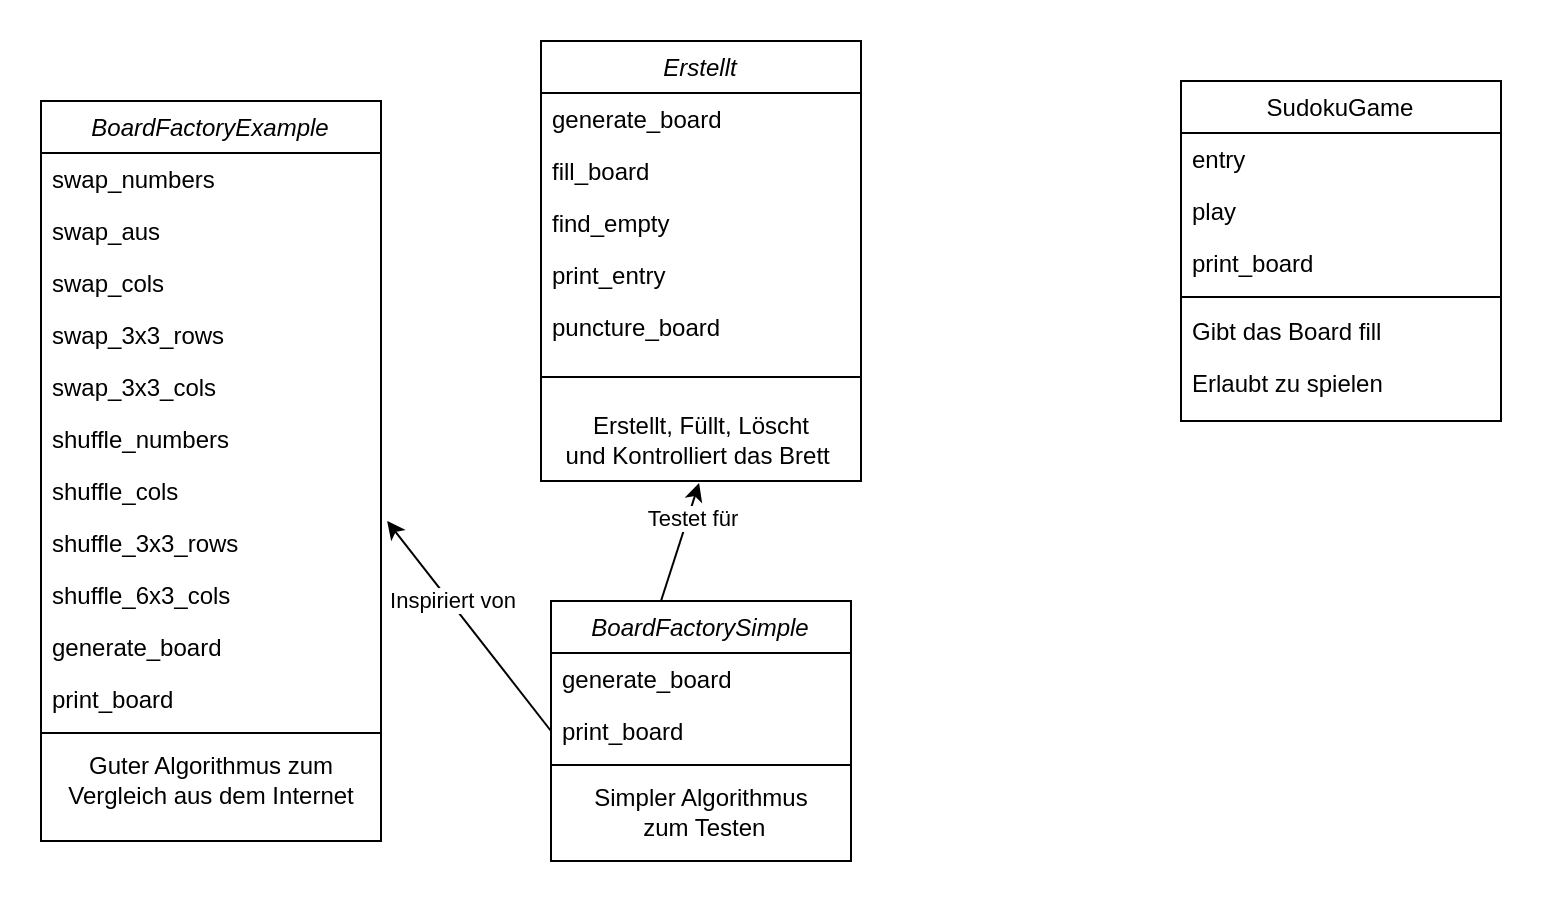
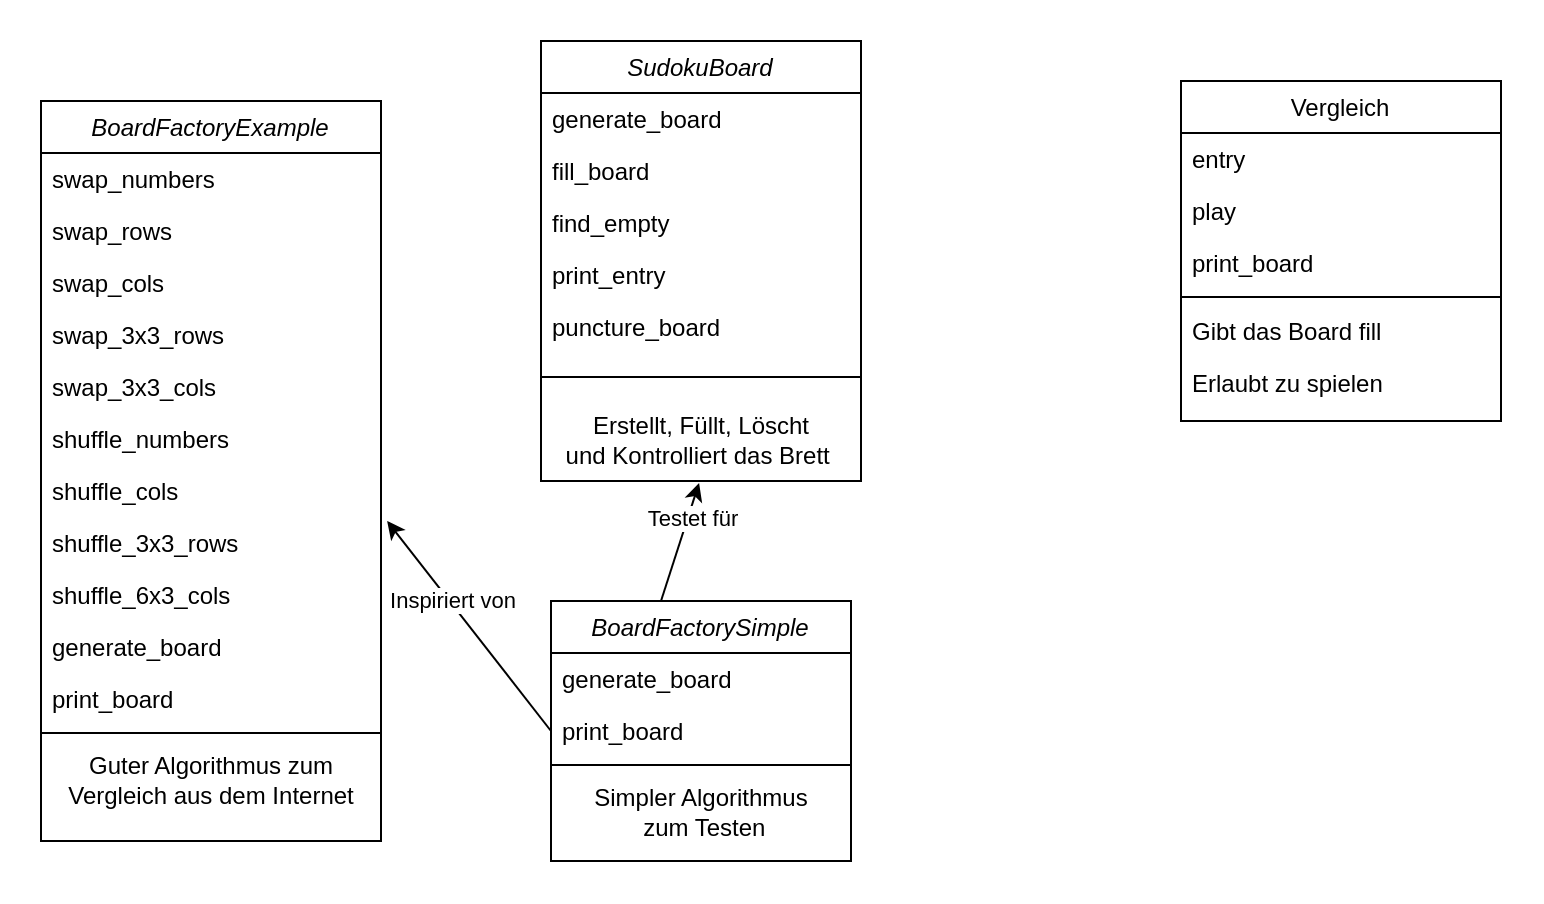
node "Erstellt": label "Erstellt" -> "SudokuBoard"
node "SudokuGame": label "SudokuGame" -> "Vergleich"
node "swap_aus": label "swap_aus" -> "swap_rows"
